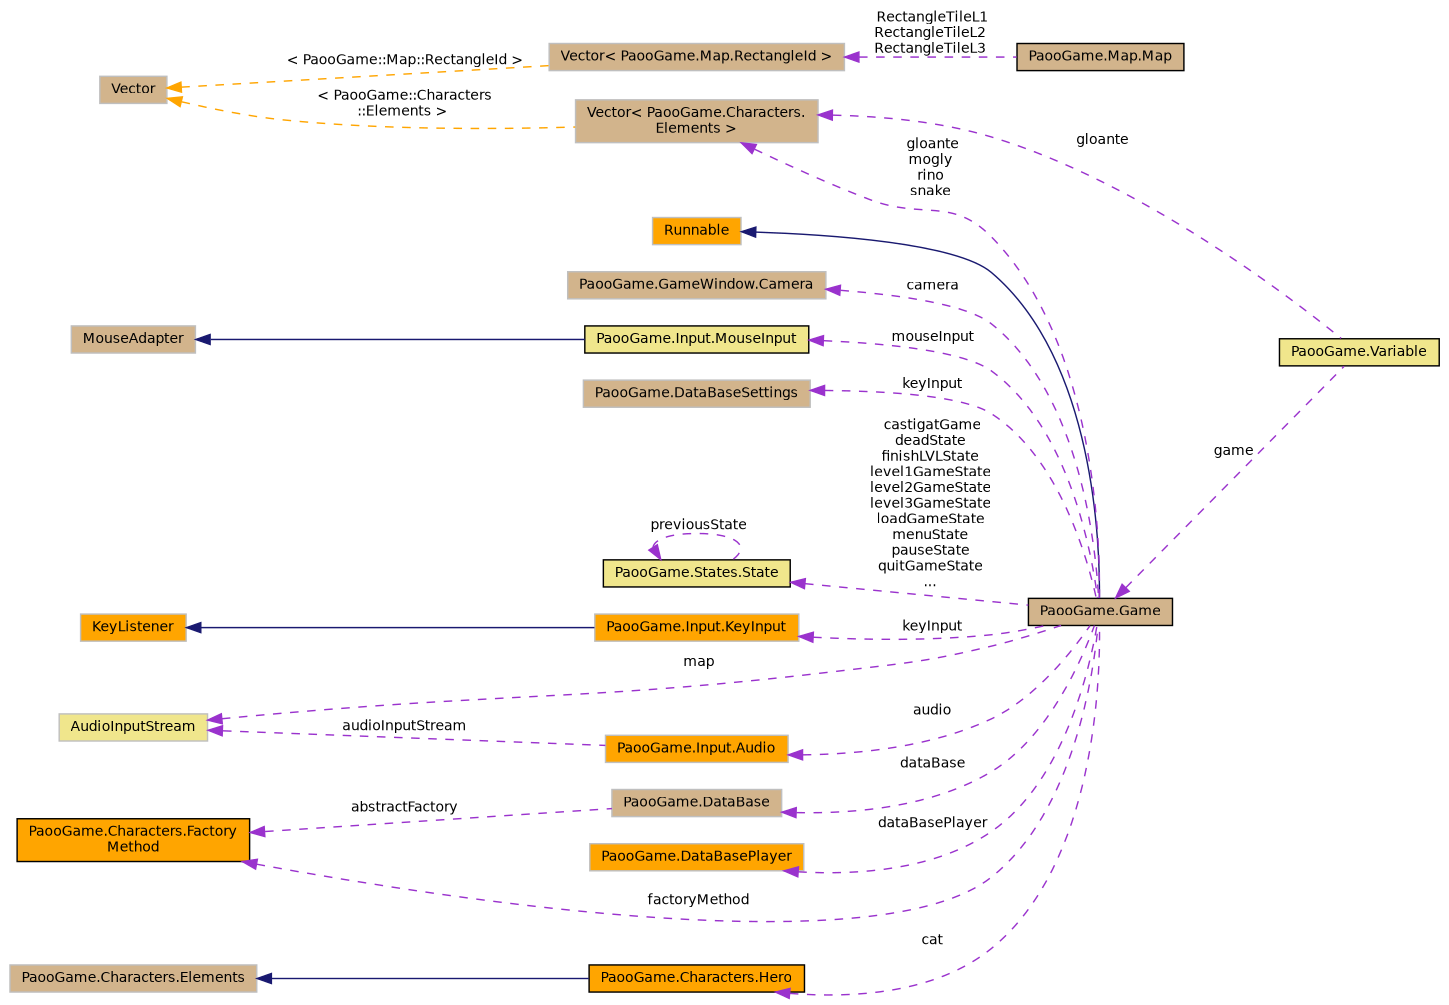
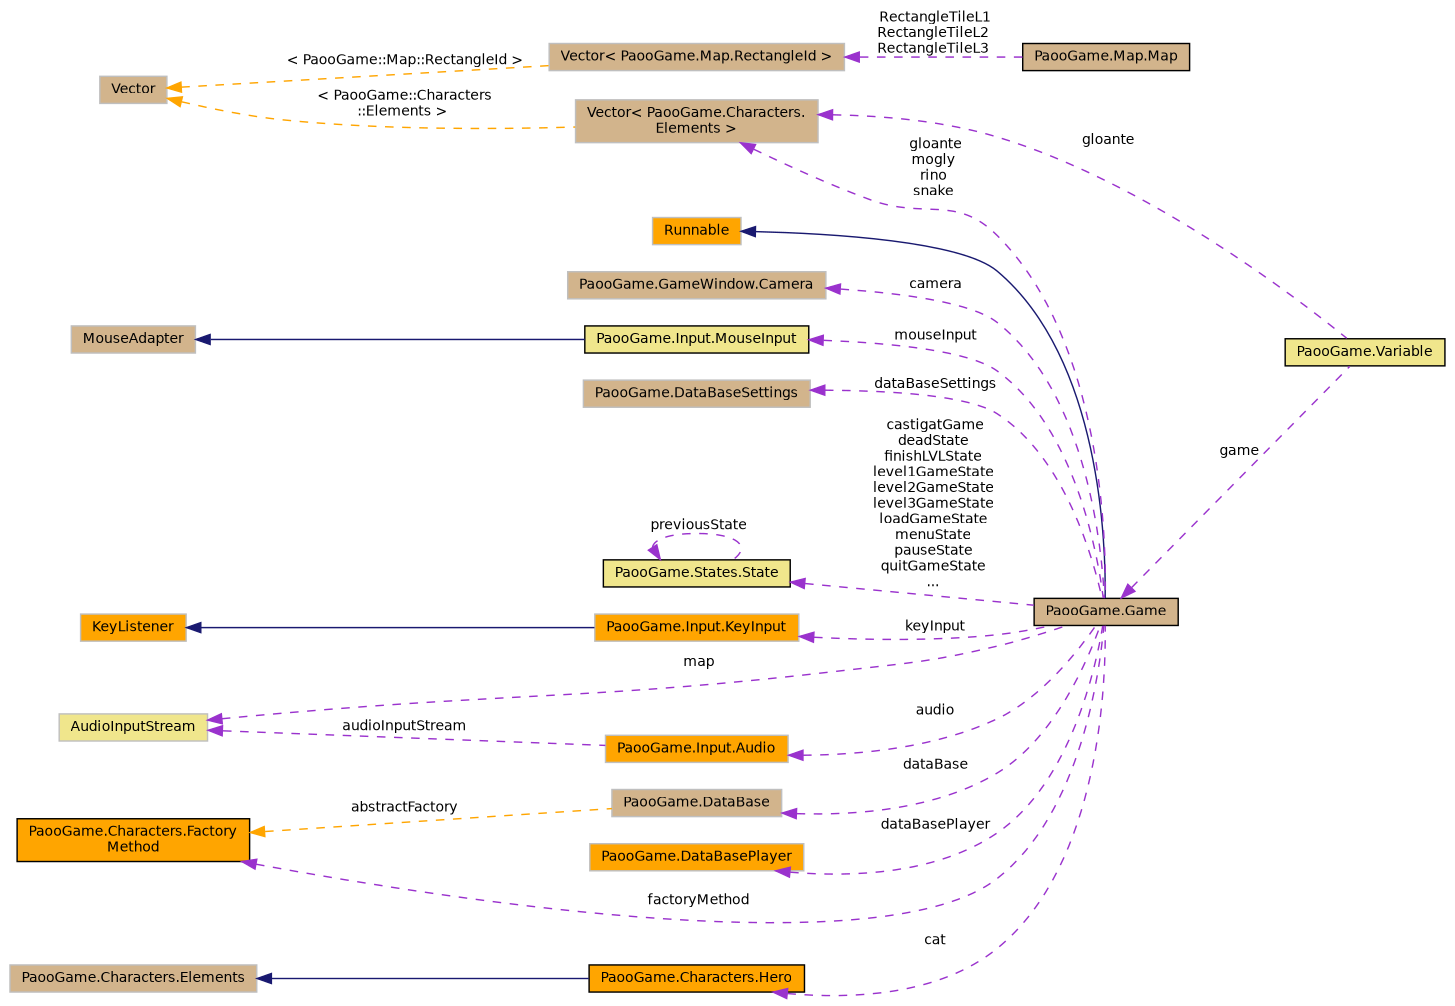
edge "PaooGame.Game" -> "PaooGame.DataBaseSettings": label " keyInput" -> " dataBaseSettings"
edge "PaooGame.DataBase" -> "PaooGame.Characters.Factory Method": color darkorchid3 -> orange
